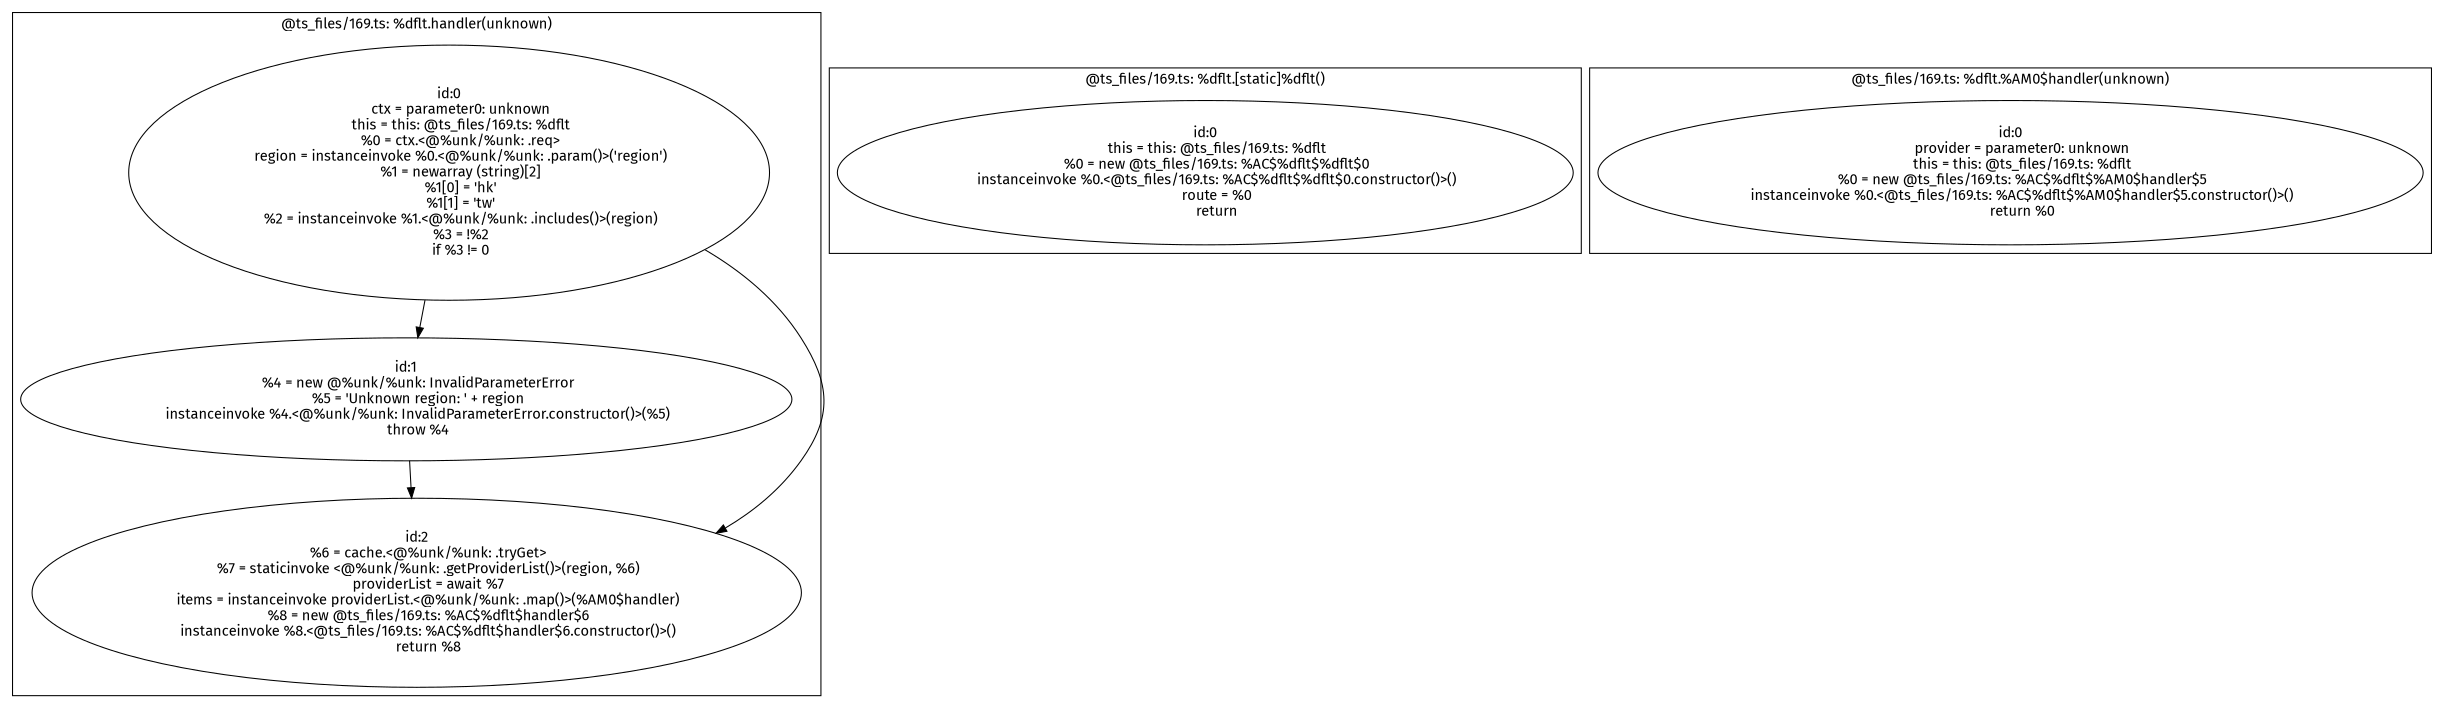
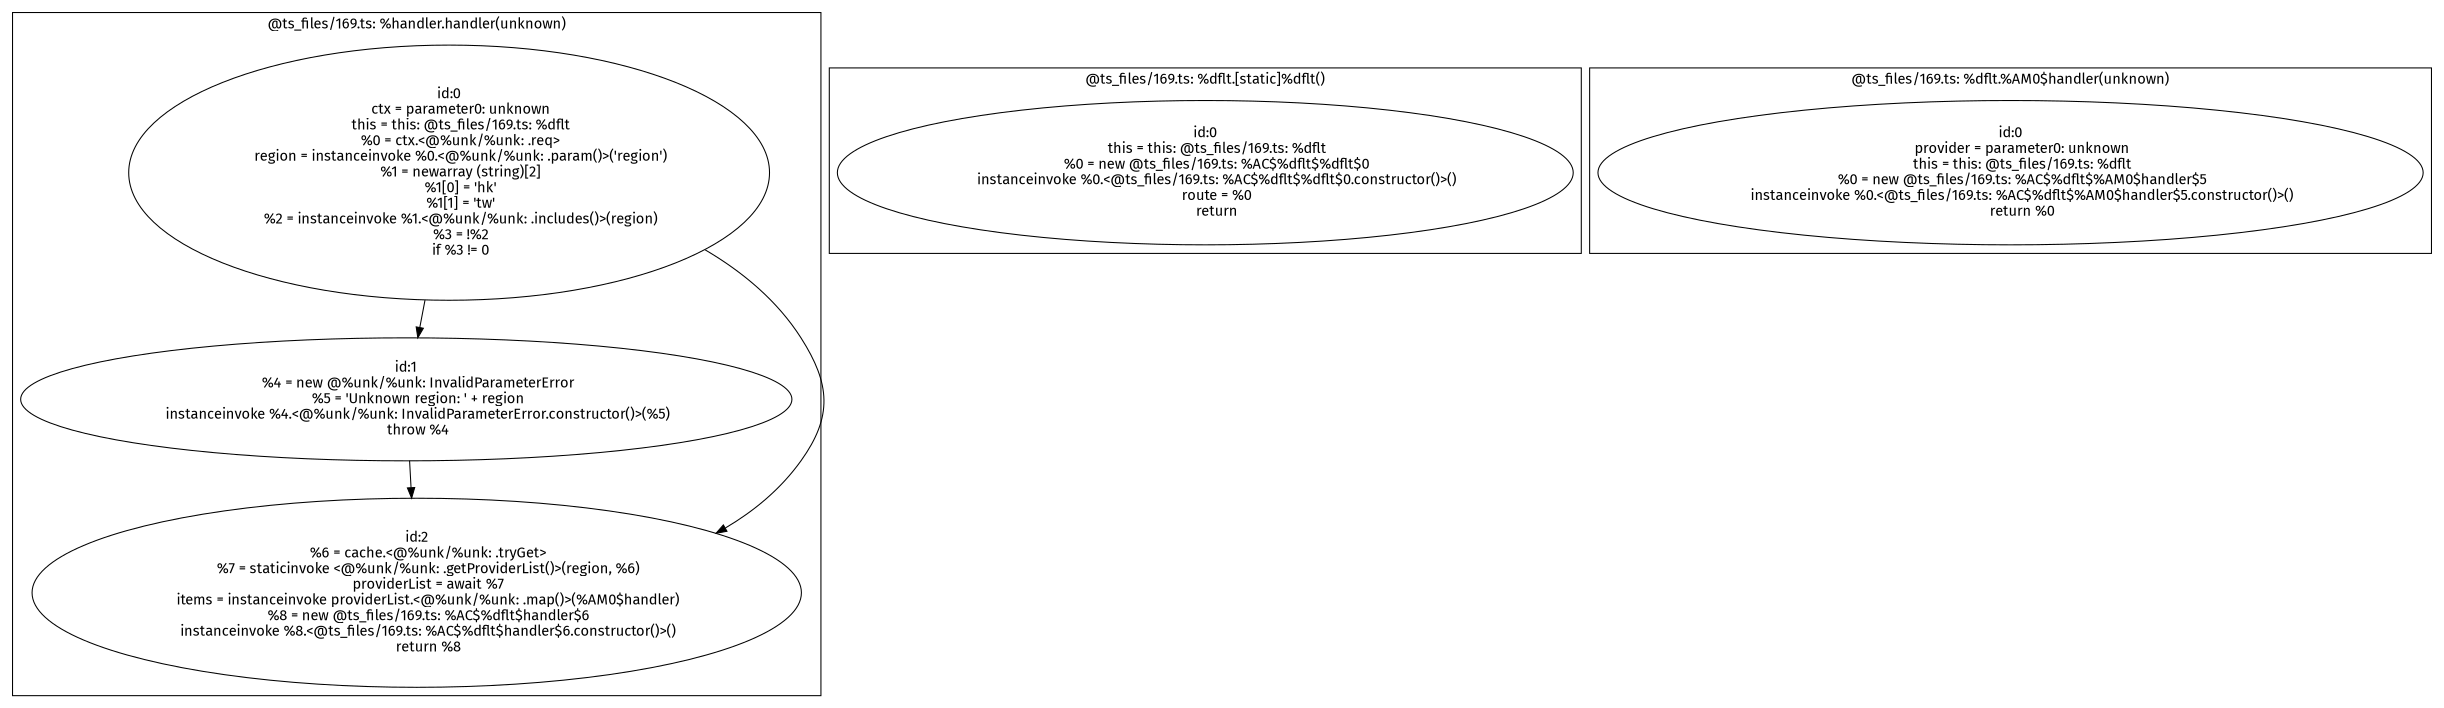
cluster "@ts_files/169.ts: %dflt.handler(unknown)": label "@ts_files/169.ts: %dflt.handler(unknown)" -> "@ts_files/169.ts: %handler.handler(unknown)"
